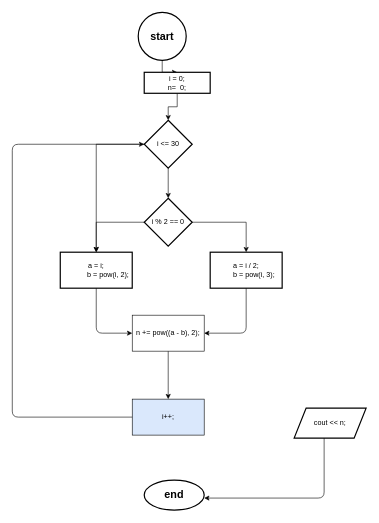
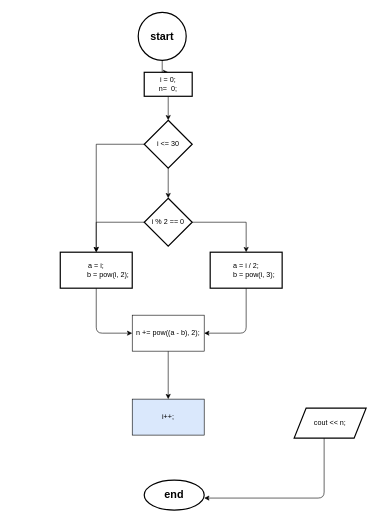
node "i = 0; n= 0;": size 66x21 -> 48x24
edge "i++;" -> "i <= 30": removed
